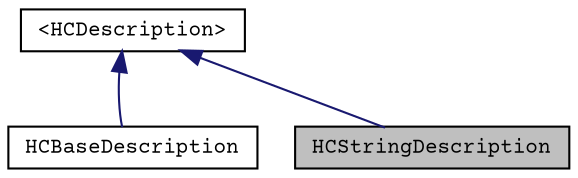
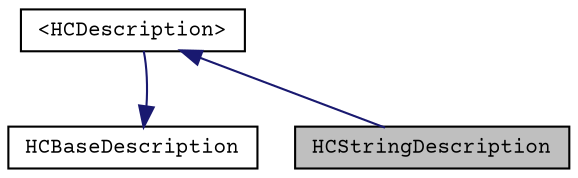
edge "HCBaseDescription" -> "<HCDescription>": reversed
